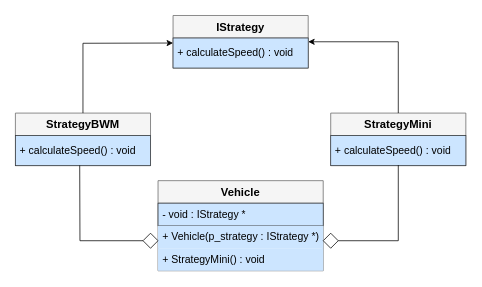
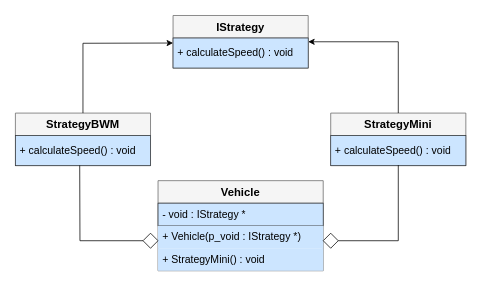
node "+ Vehicle(p_strategy : IStrategy *)": label "+ Vehicle(p_strategy : IStrategy *)" -> "+ Vehicle(p_void : IStrategy *)"
